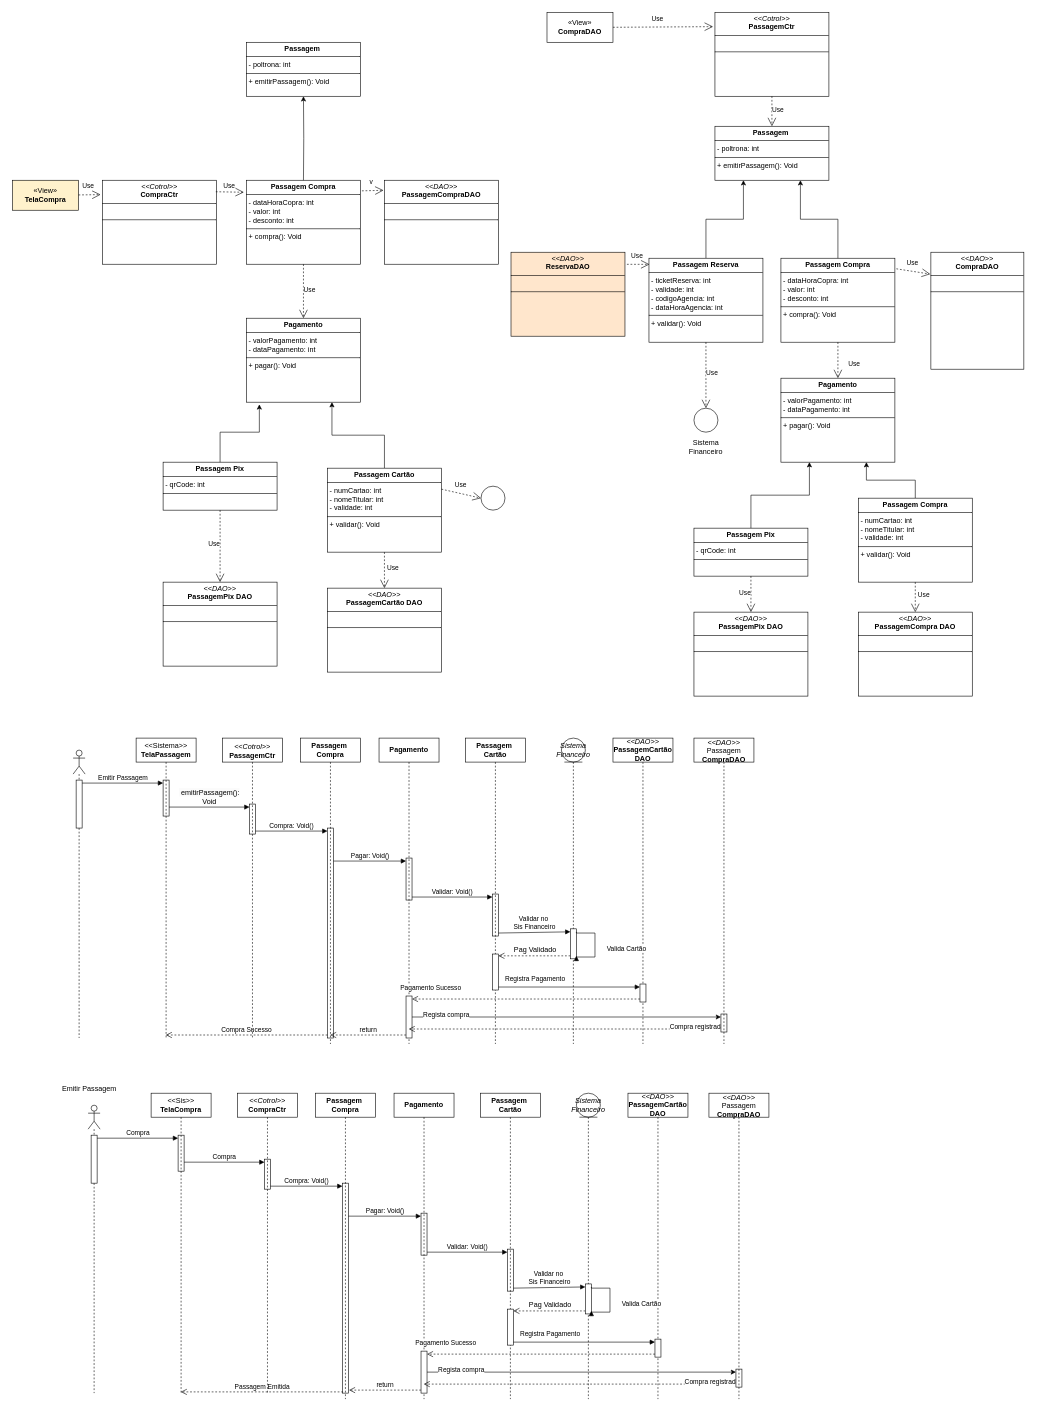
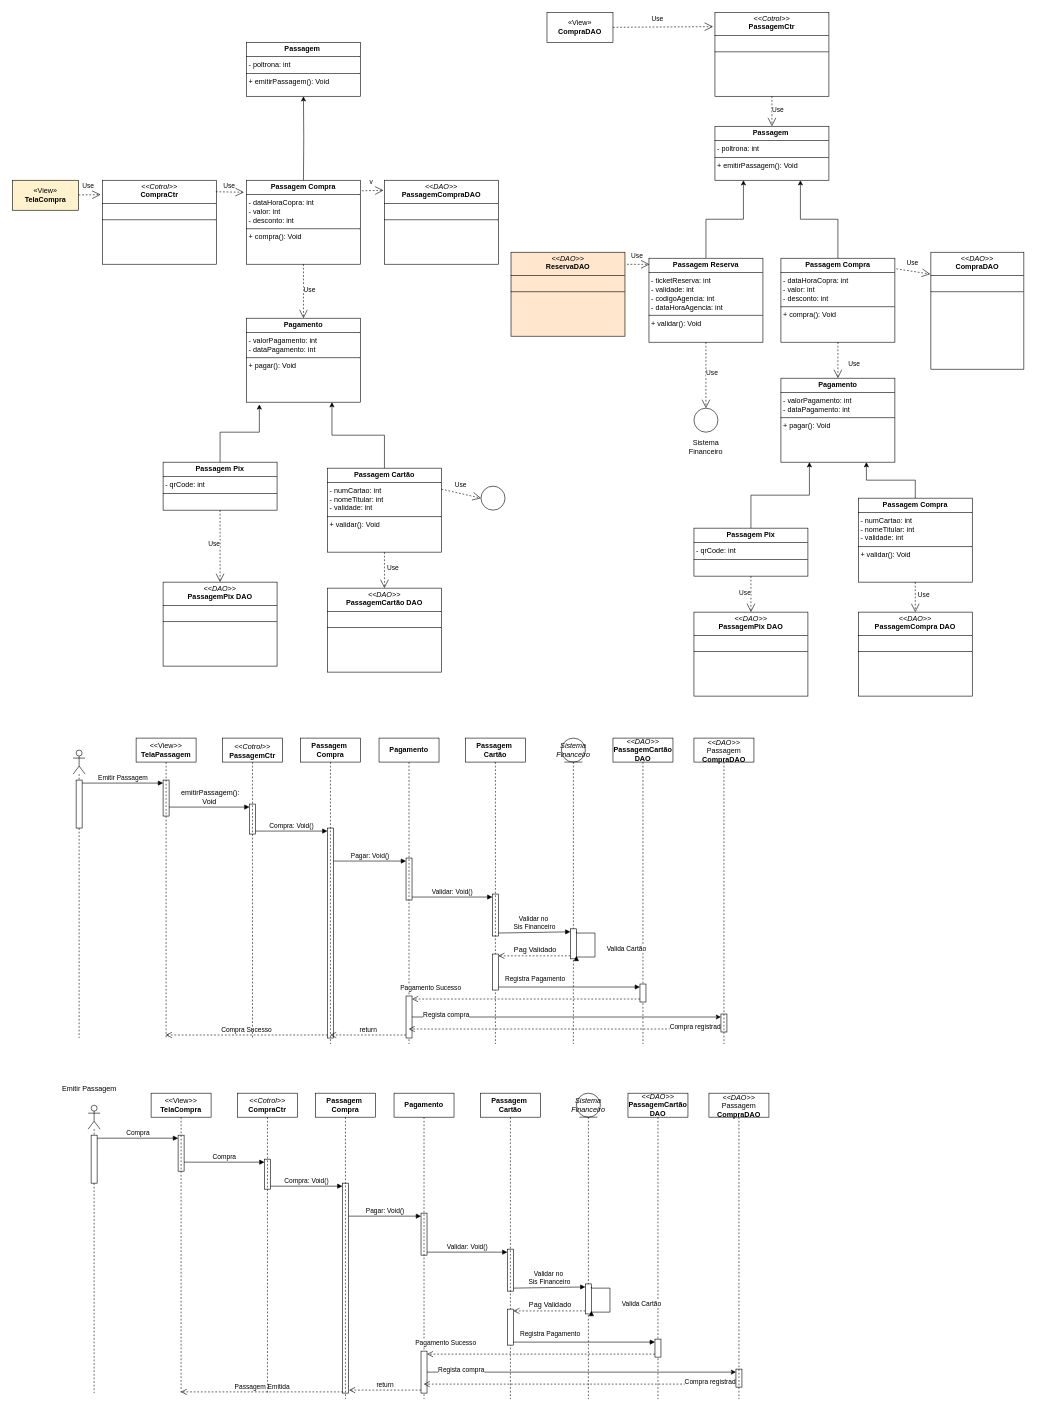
node "<<Sistema>> TelaPassagem": label "<<Sistema>> TelaPassagem" -> "<<View>> TelaPassagem"
node "<<Sis>> TelaCompra": label "<<Sis>> TelaCompra" -> "<<View>> TelaCompra"
